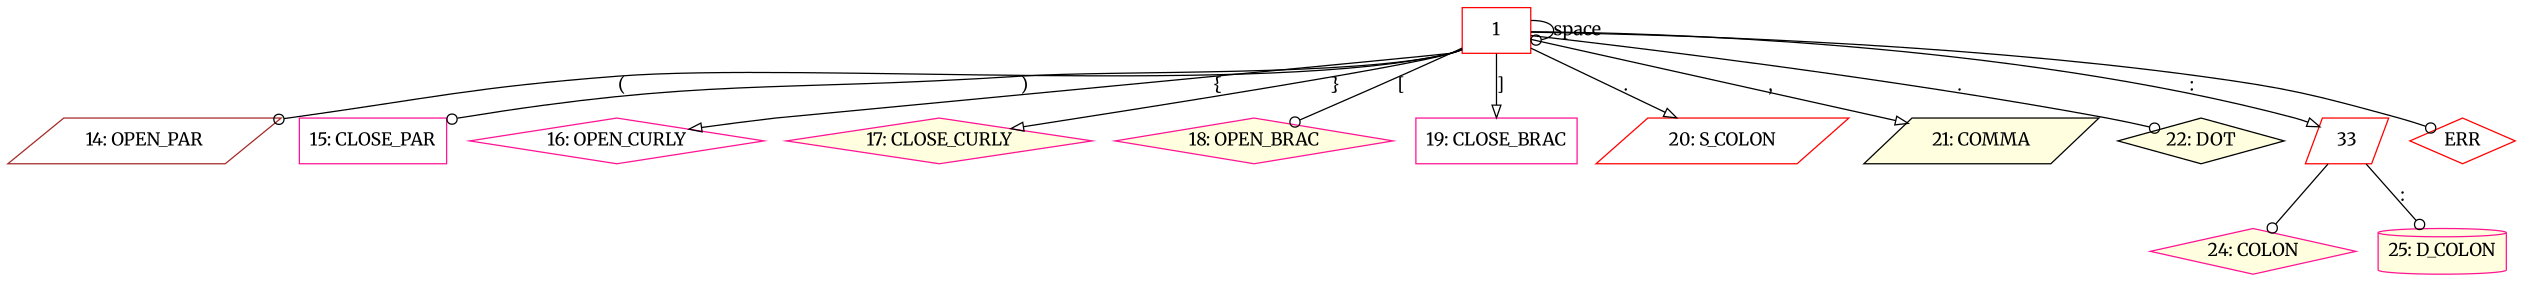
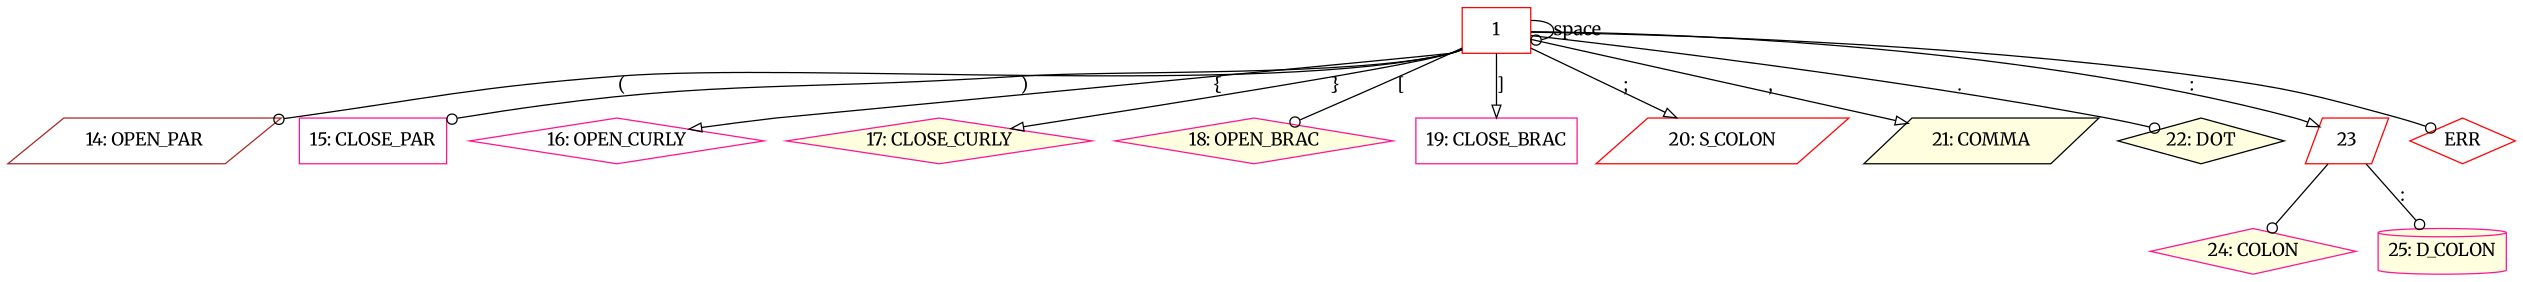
edge "1" -> "20: S_COLON": label "." -> ";"
node "33": label "33" -> "23"
